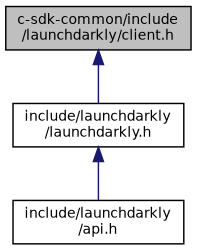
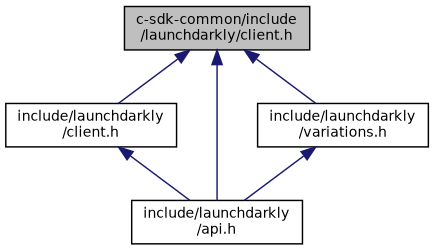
node "include/launchdarkly /launchdarkly.h": label "include/launchdarkly /launchdarkly.h" -> "include/launchdarkly /client.h"
node "include/launchdarkly /variations.h": added
edge "include/launchdarkly /api.h" -> "c-sdk-common/include /launchdarkly/client.h": added
